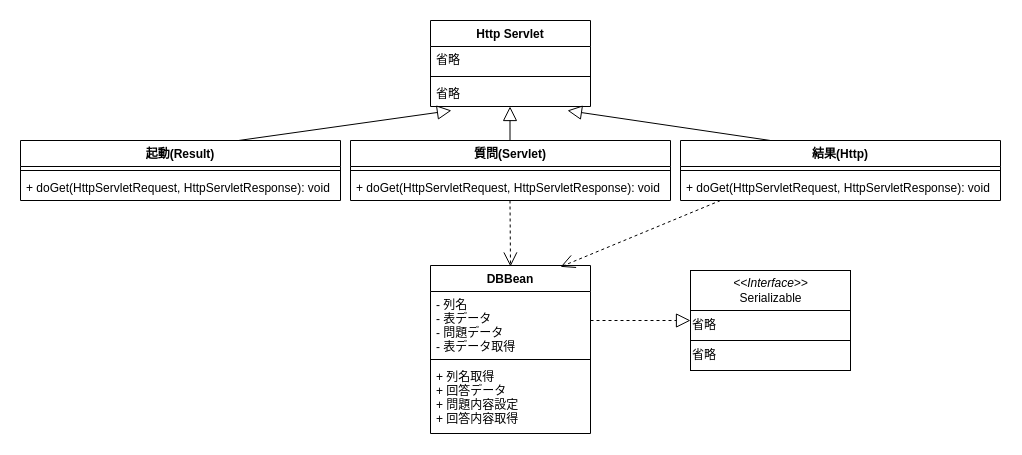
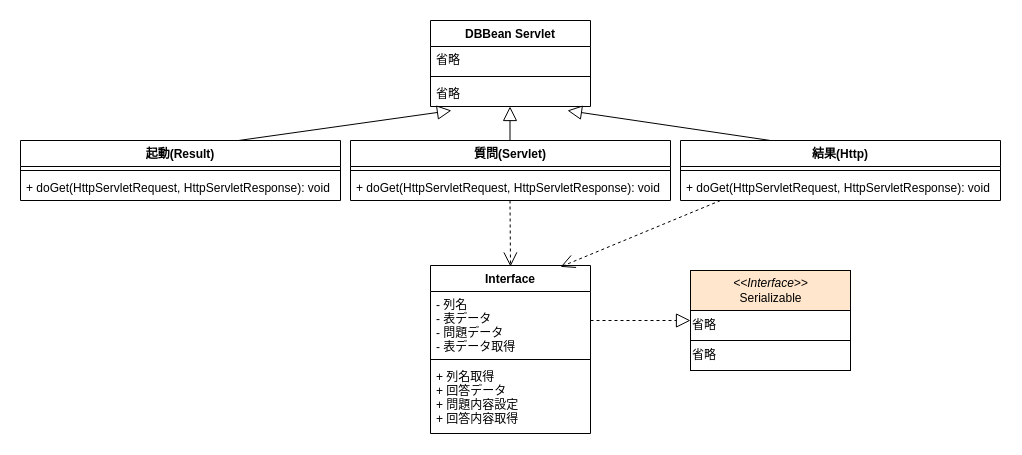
node "Http Servlet": label "Http Servlet" -> "DBBean Servlet"
node "DBBean": label "DBBean" -> "Interface"
node "<<Interface>> Serializable": fillcolor #ffffff -> #ffe6cc
